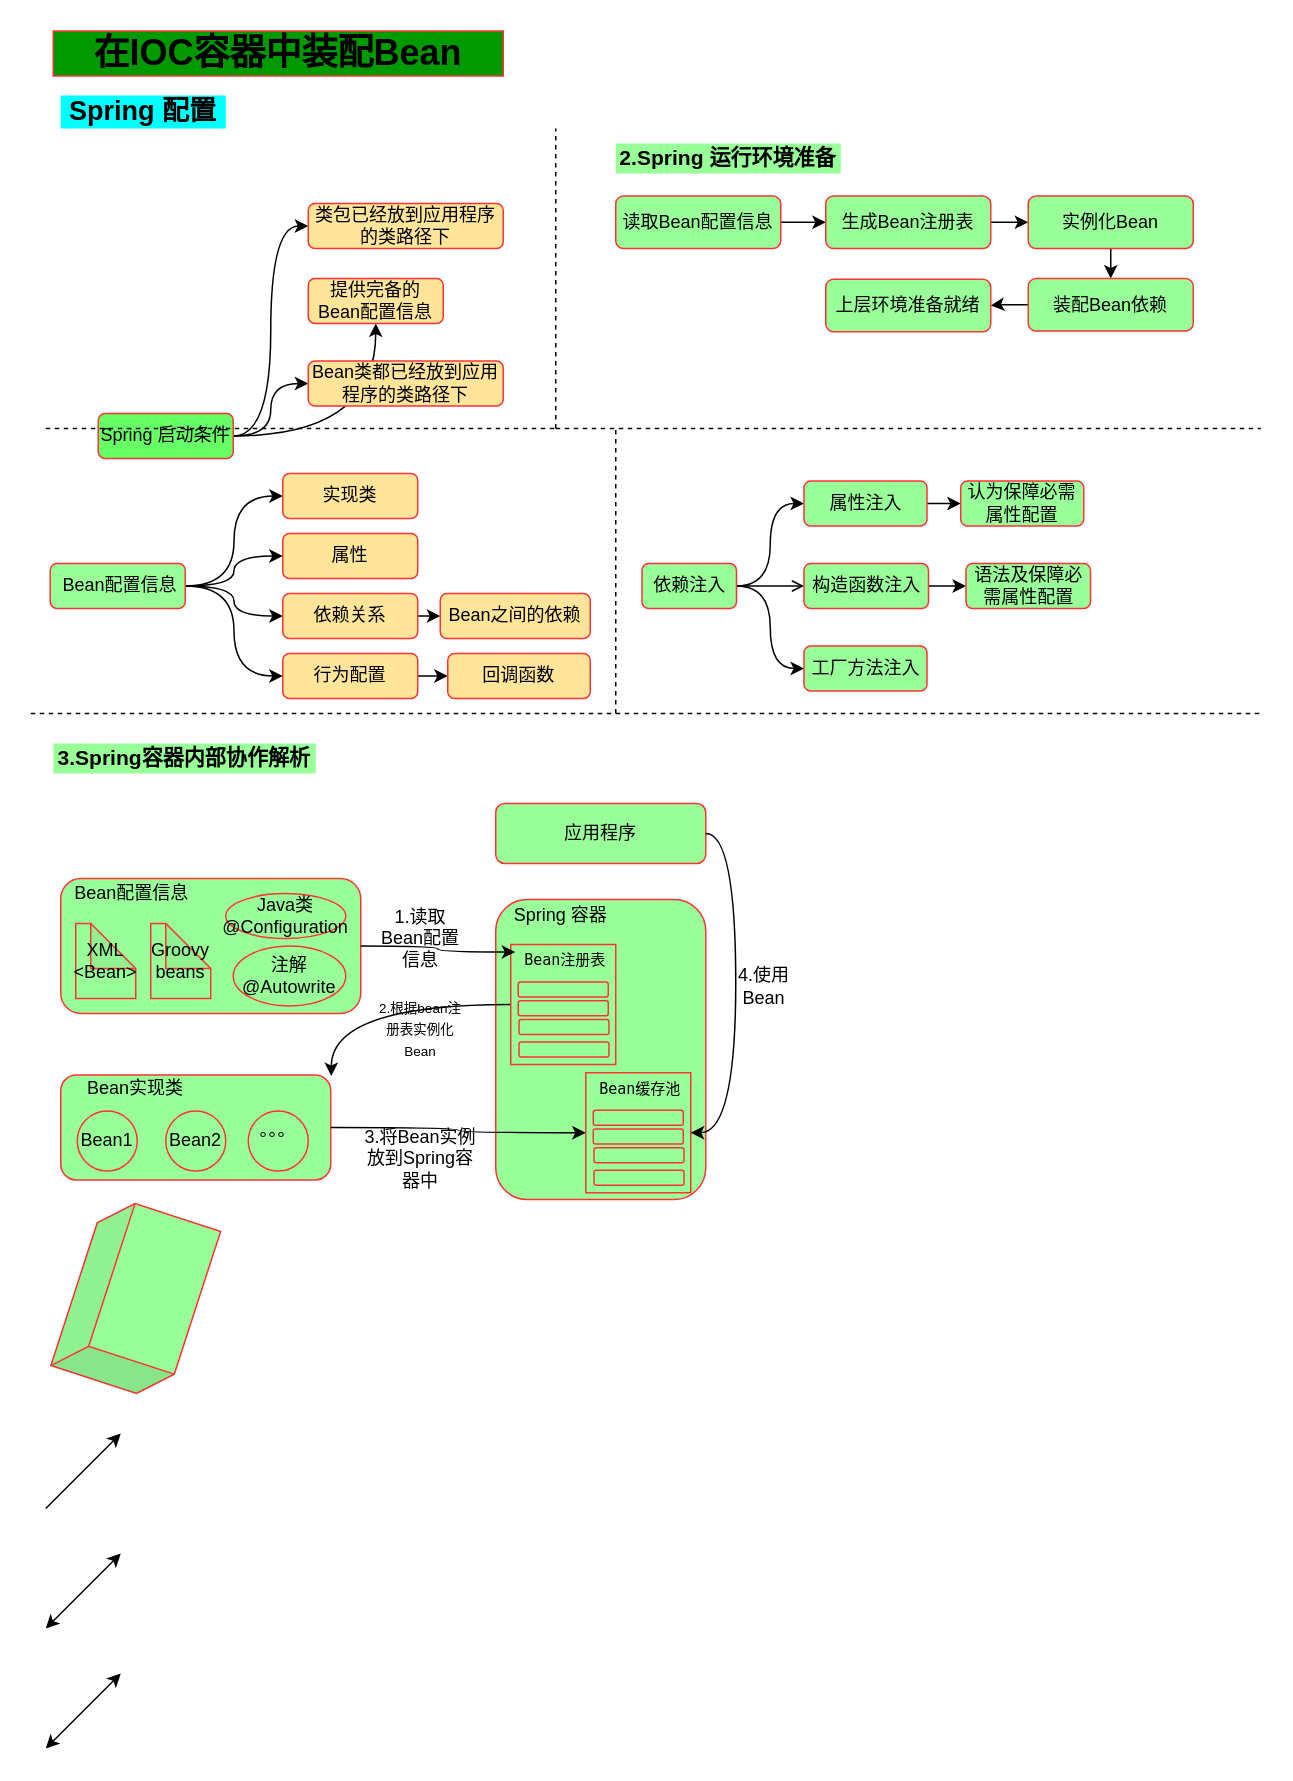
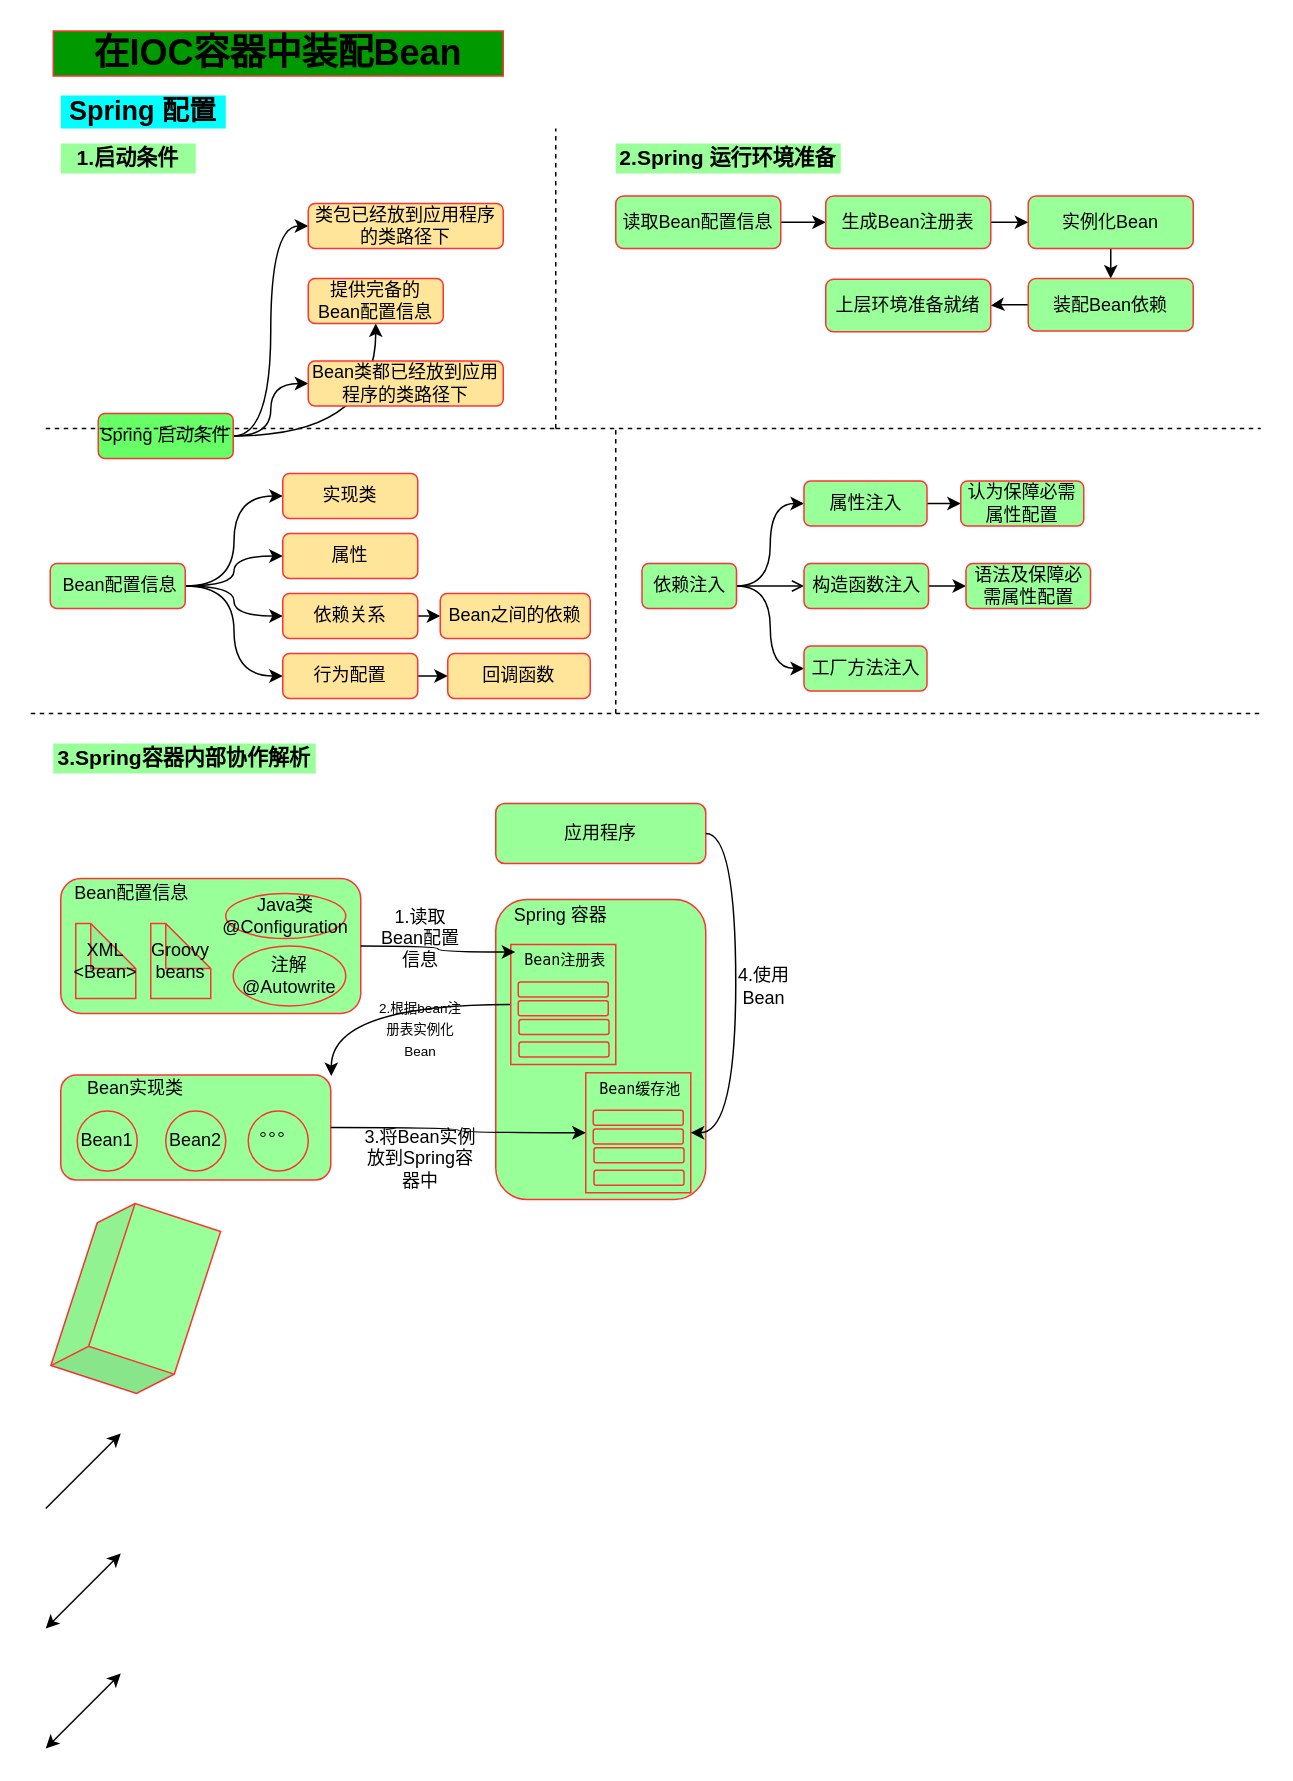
node "1.启动条件": added
